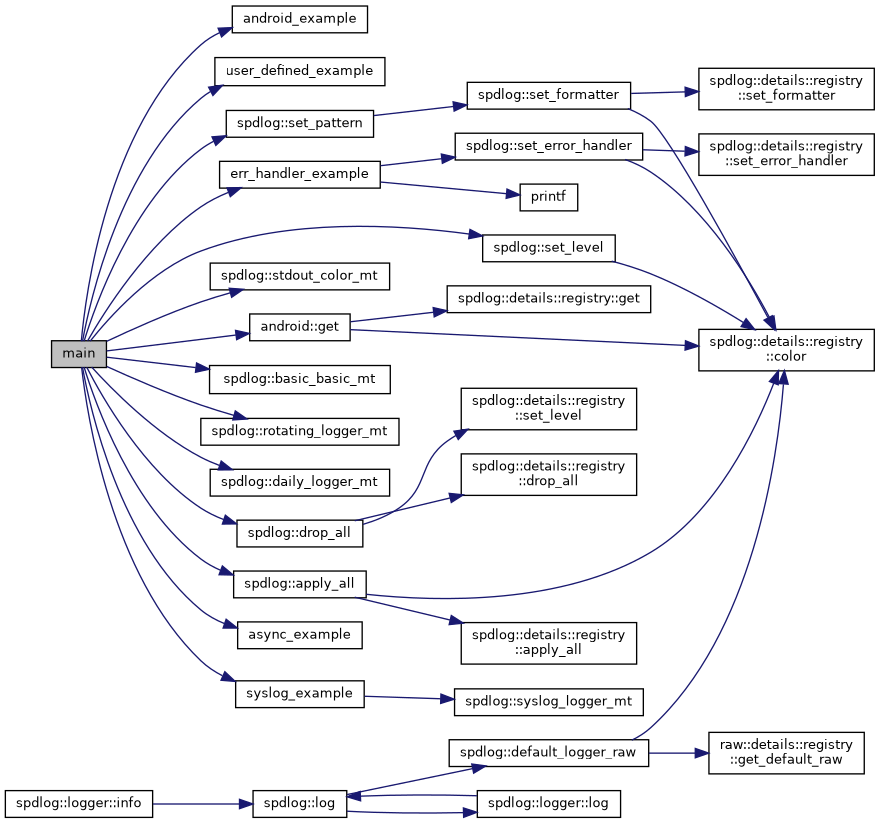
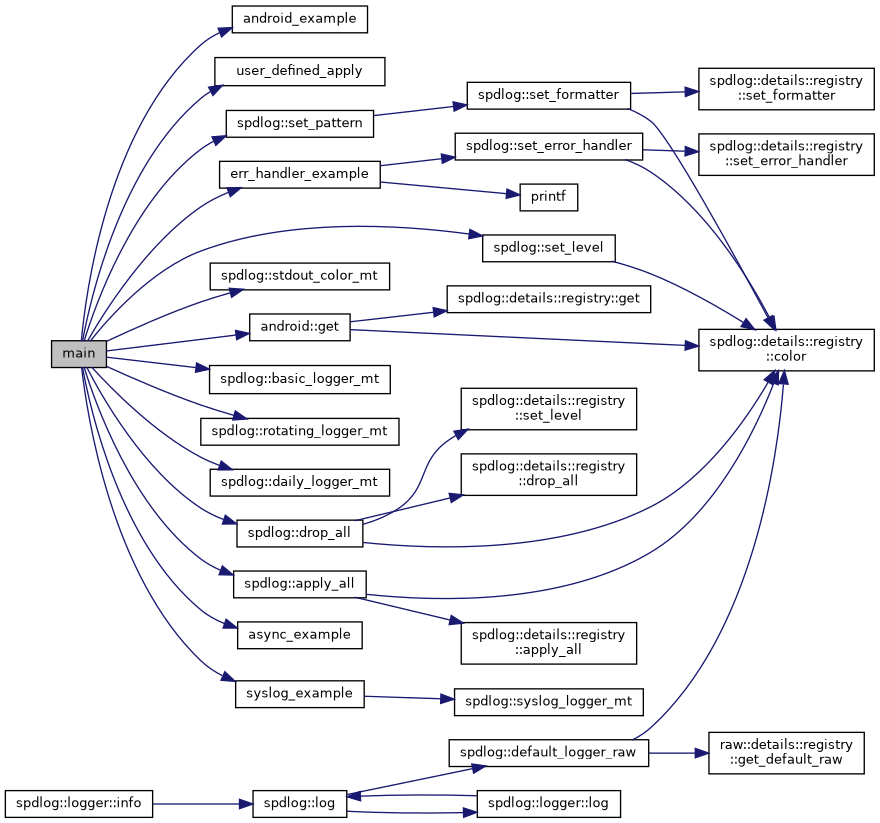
node "user_defined_example": label "user_defined_example" -> "user_defined_apply"
node "spdlog::basic_basic_mt": label "spdlog::basic_basic_mt" -> "spdlog::basic_logger_mt"
edge "spdlog::drop_all" -> "spdlog::details::registry ::color": added
